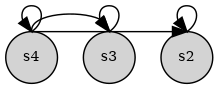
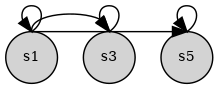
node "s4": label "s4" -> "s1"
node "s2": label "s2" -> "s5"
